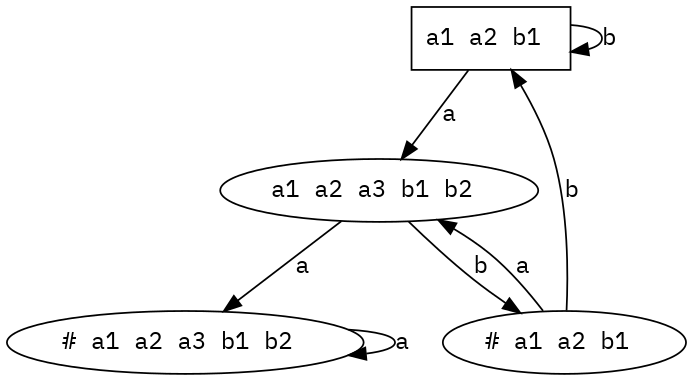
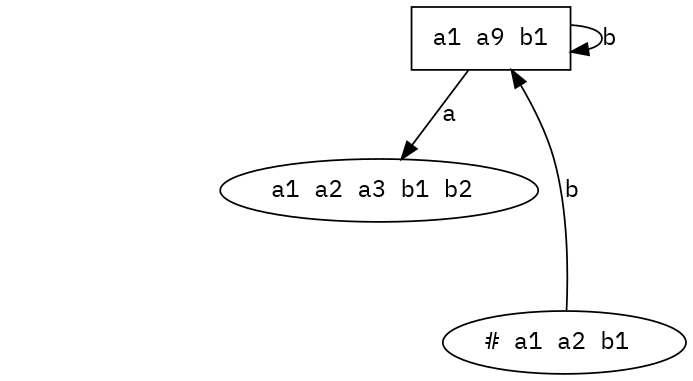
node "a1 a2 b1": label "a1 a2 b1" -> "a1 a9 b1"
edge "a1 a2 a3 b1 b2" -> "# a1 a2 b1": removed, label "b"
edge "# a1 a2 b1" -> "a1 a2 a3 b1 b2": removed, label "a"
node "# a1 a2 a3 b1 b2": removed
